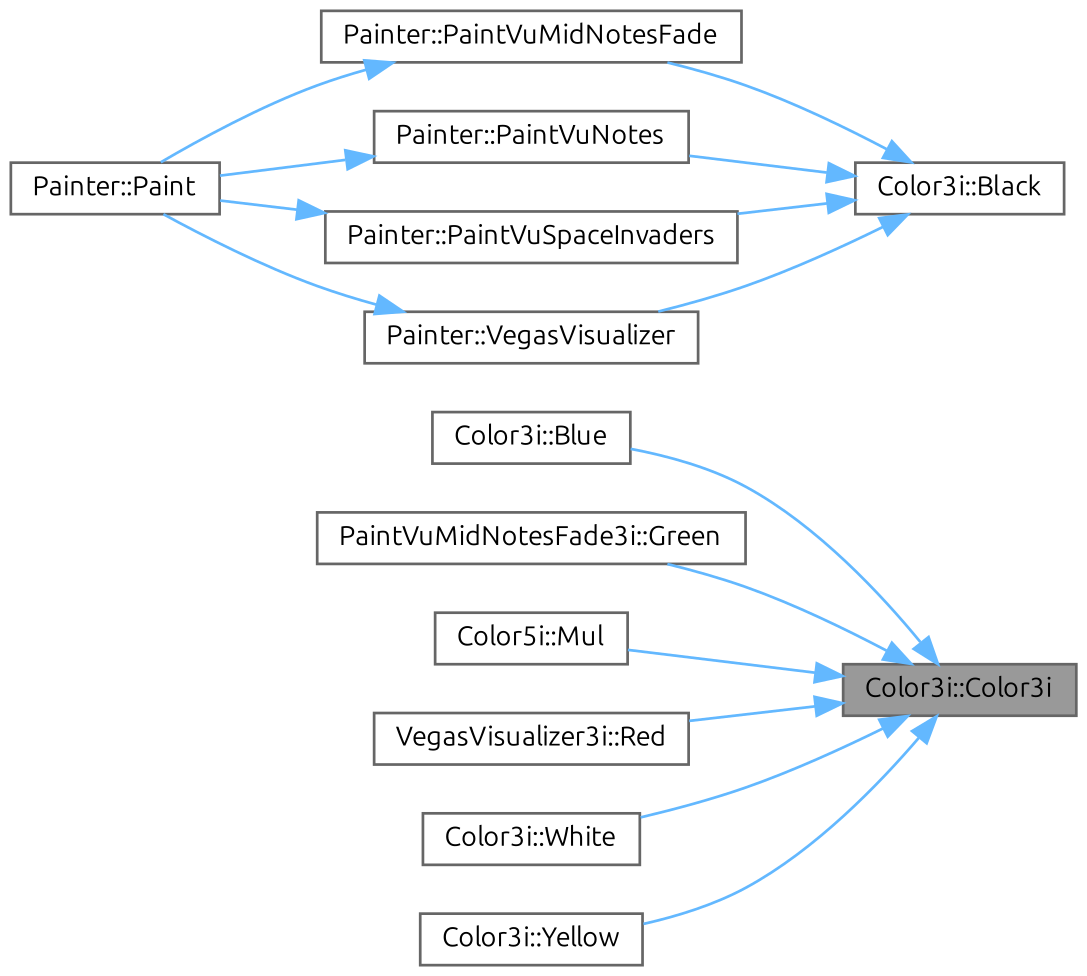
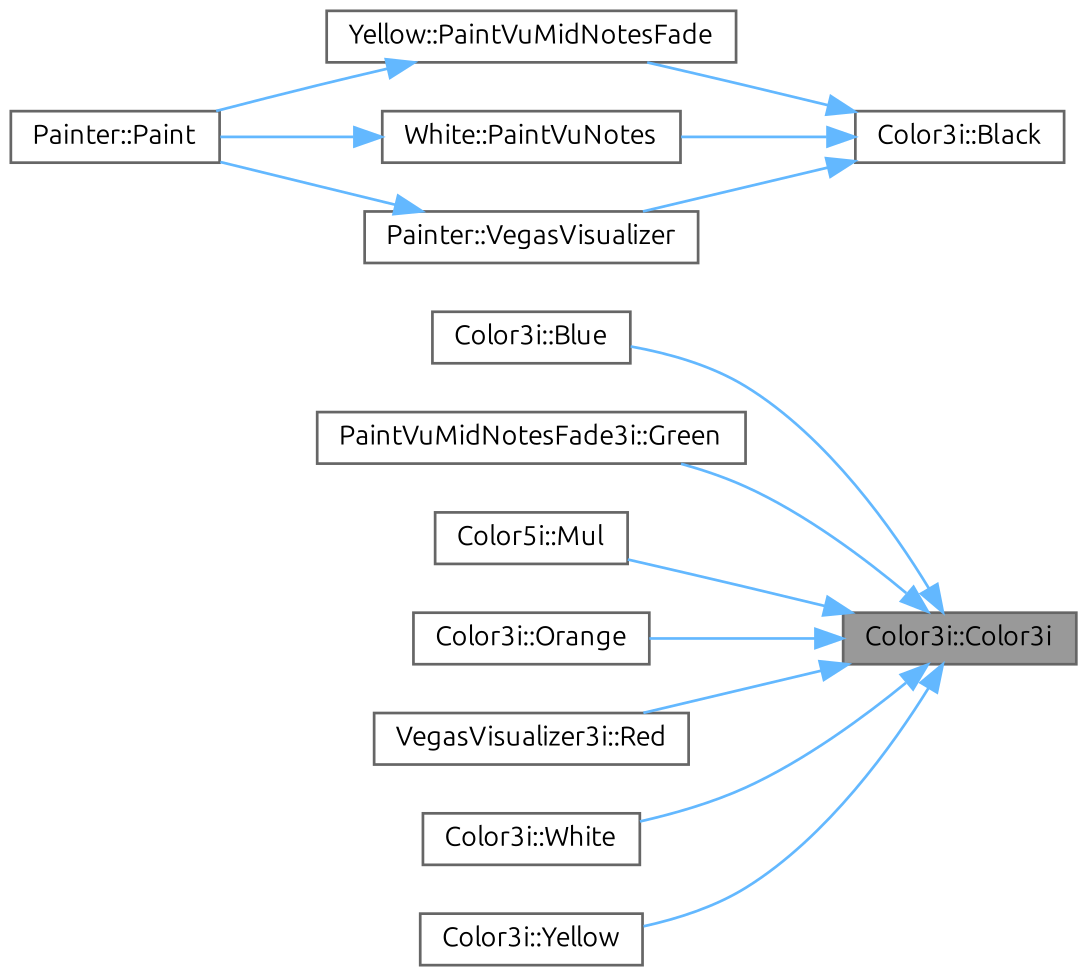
node "Painter::PaintVuMidNotesFade": label "Painter::PaintVuMidNotesFade" -> "Yellow::PaintVuMidNotesFade"
node "Painter::PaintVuNotes": label "Painter::PaintVuNotes" -> "White::PaintVuNotes"
node "Painter::PaintVuSpaceInvaders": removed
node "Color3i::Orange": added
